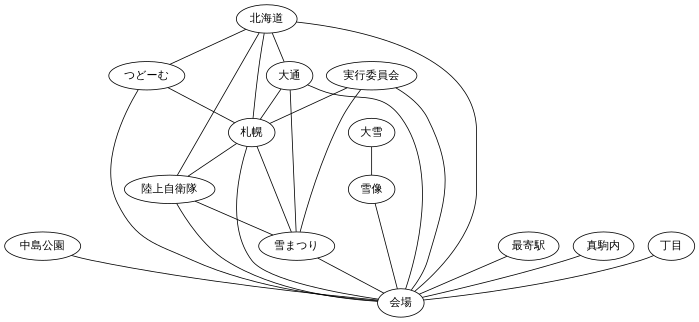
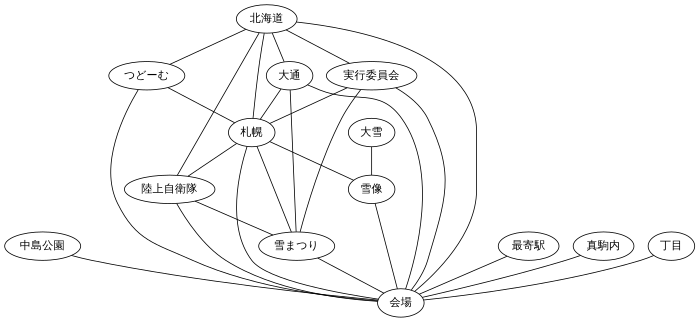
edge "北海道" -- "実行委員会": added
edge "札幌" -- "雪像": added
